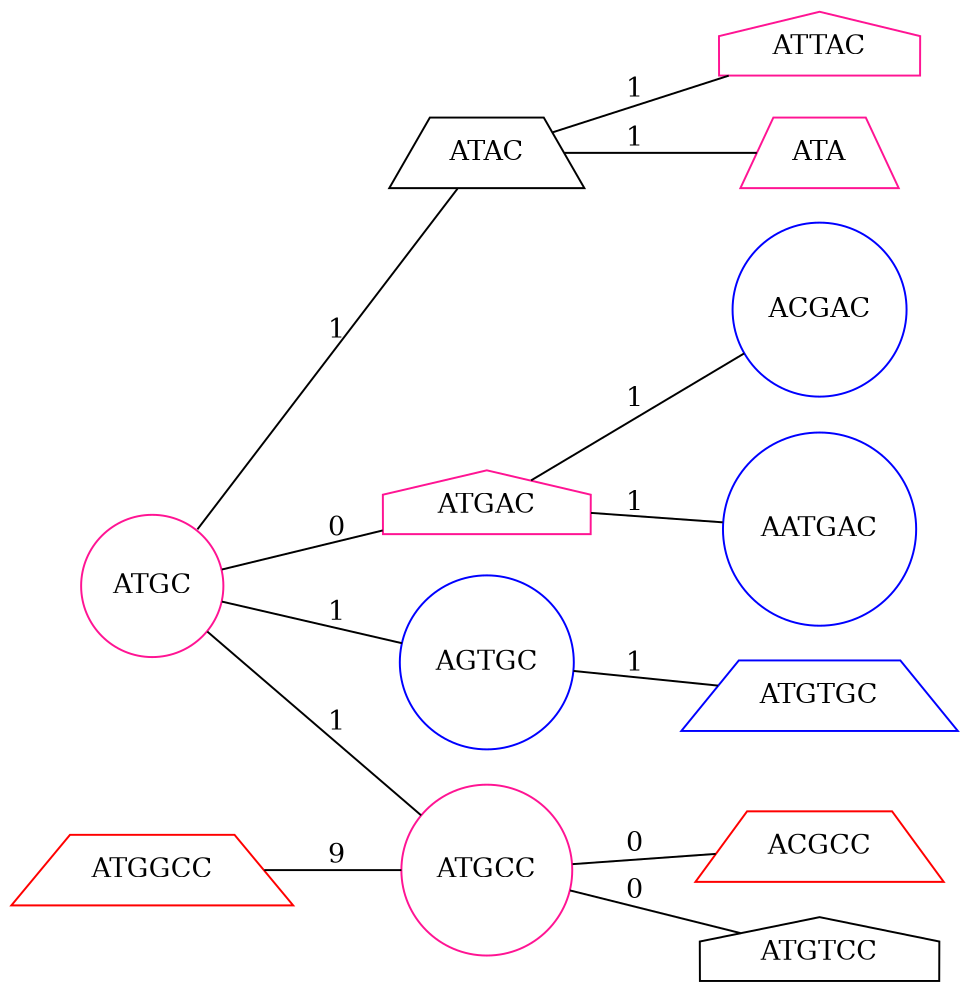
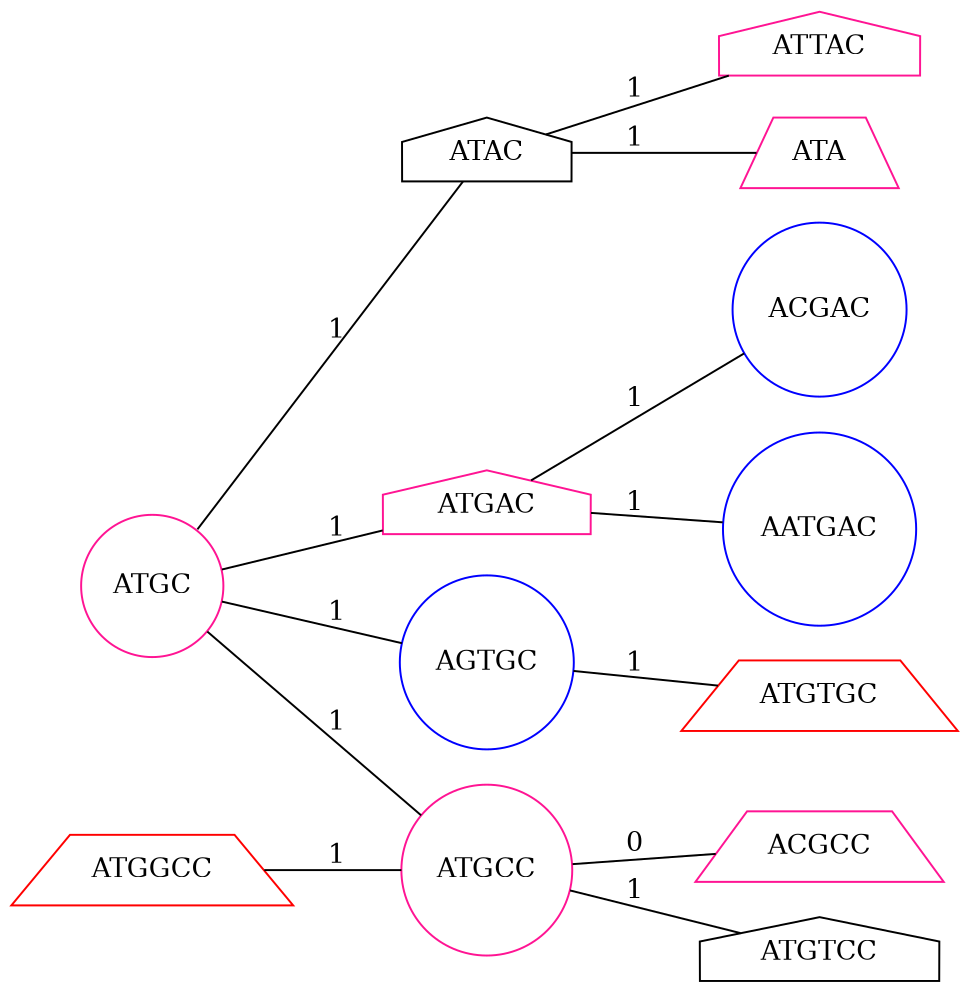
node "ATAC": shape trapezium -> house
edge "ATGAC" -- "ATGC": label "0" -> "1"
node "ATGTGC": color blue -> red
node "ACGCC": color red -> deeppink
edge "ATGGCC" -- "ATGCC": label "9" -> "1"
edge "ATGCC" -- "ATGTCC": label "0" -> "1"
